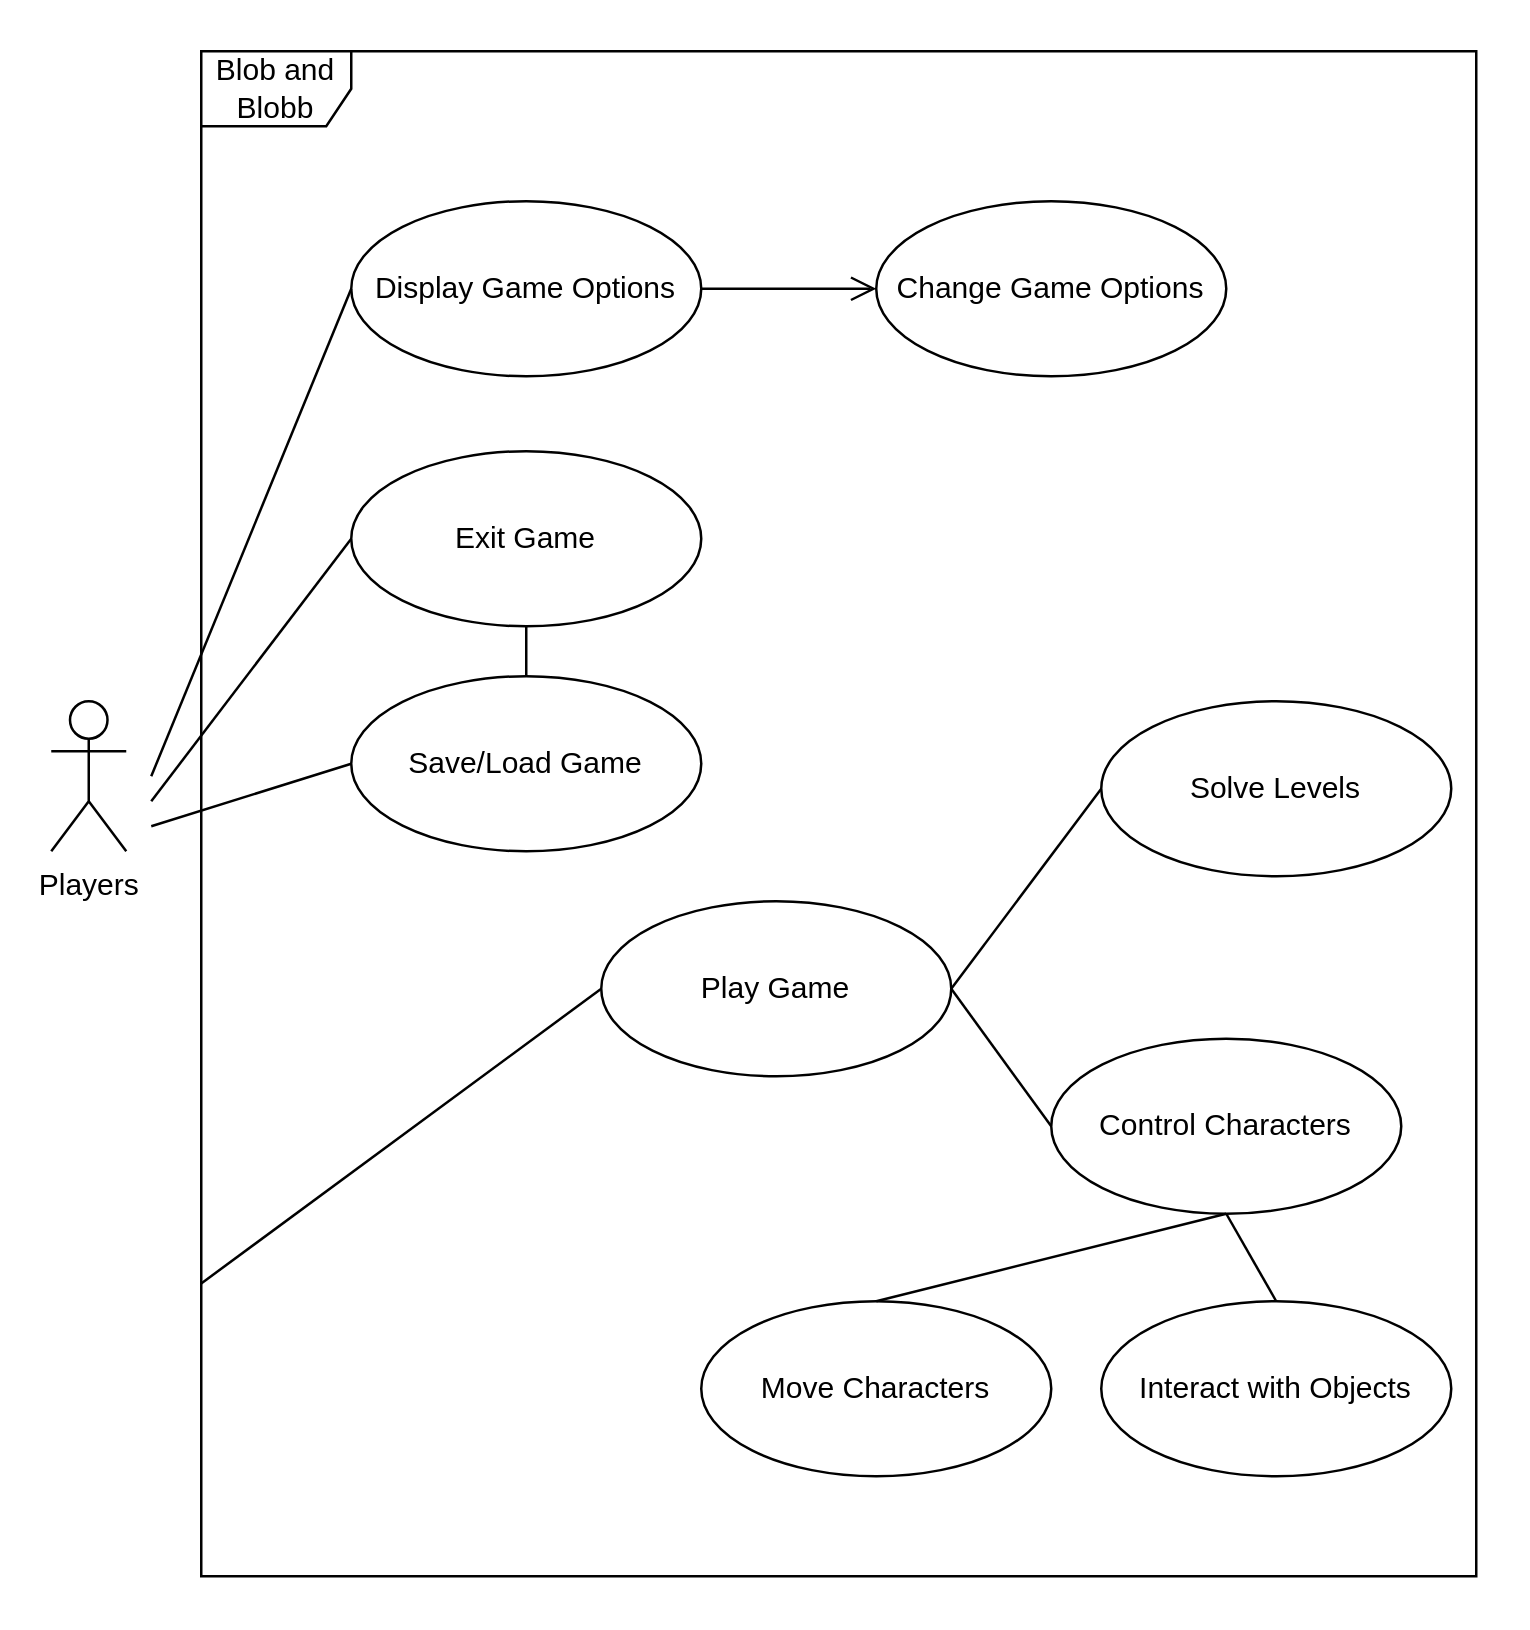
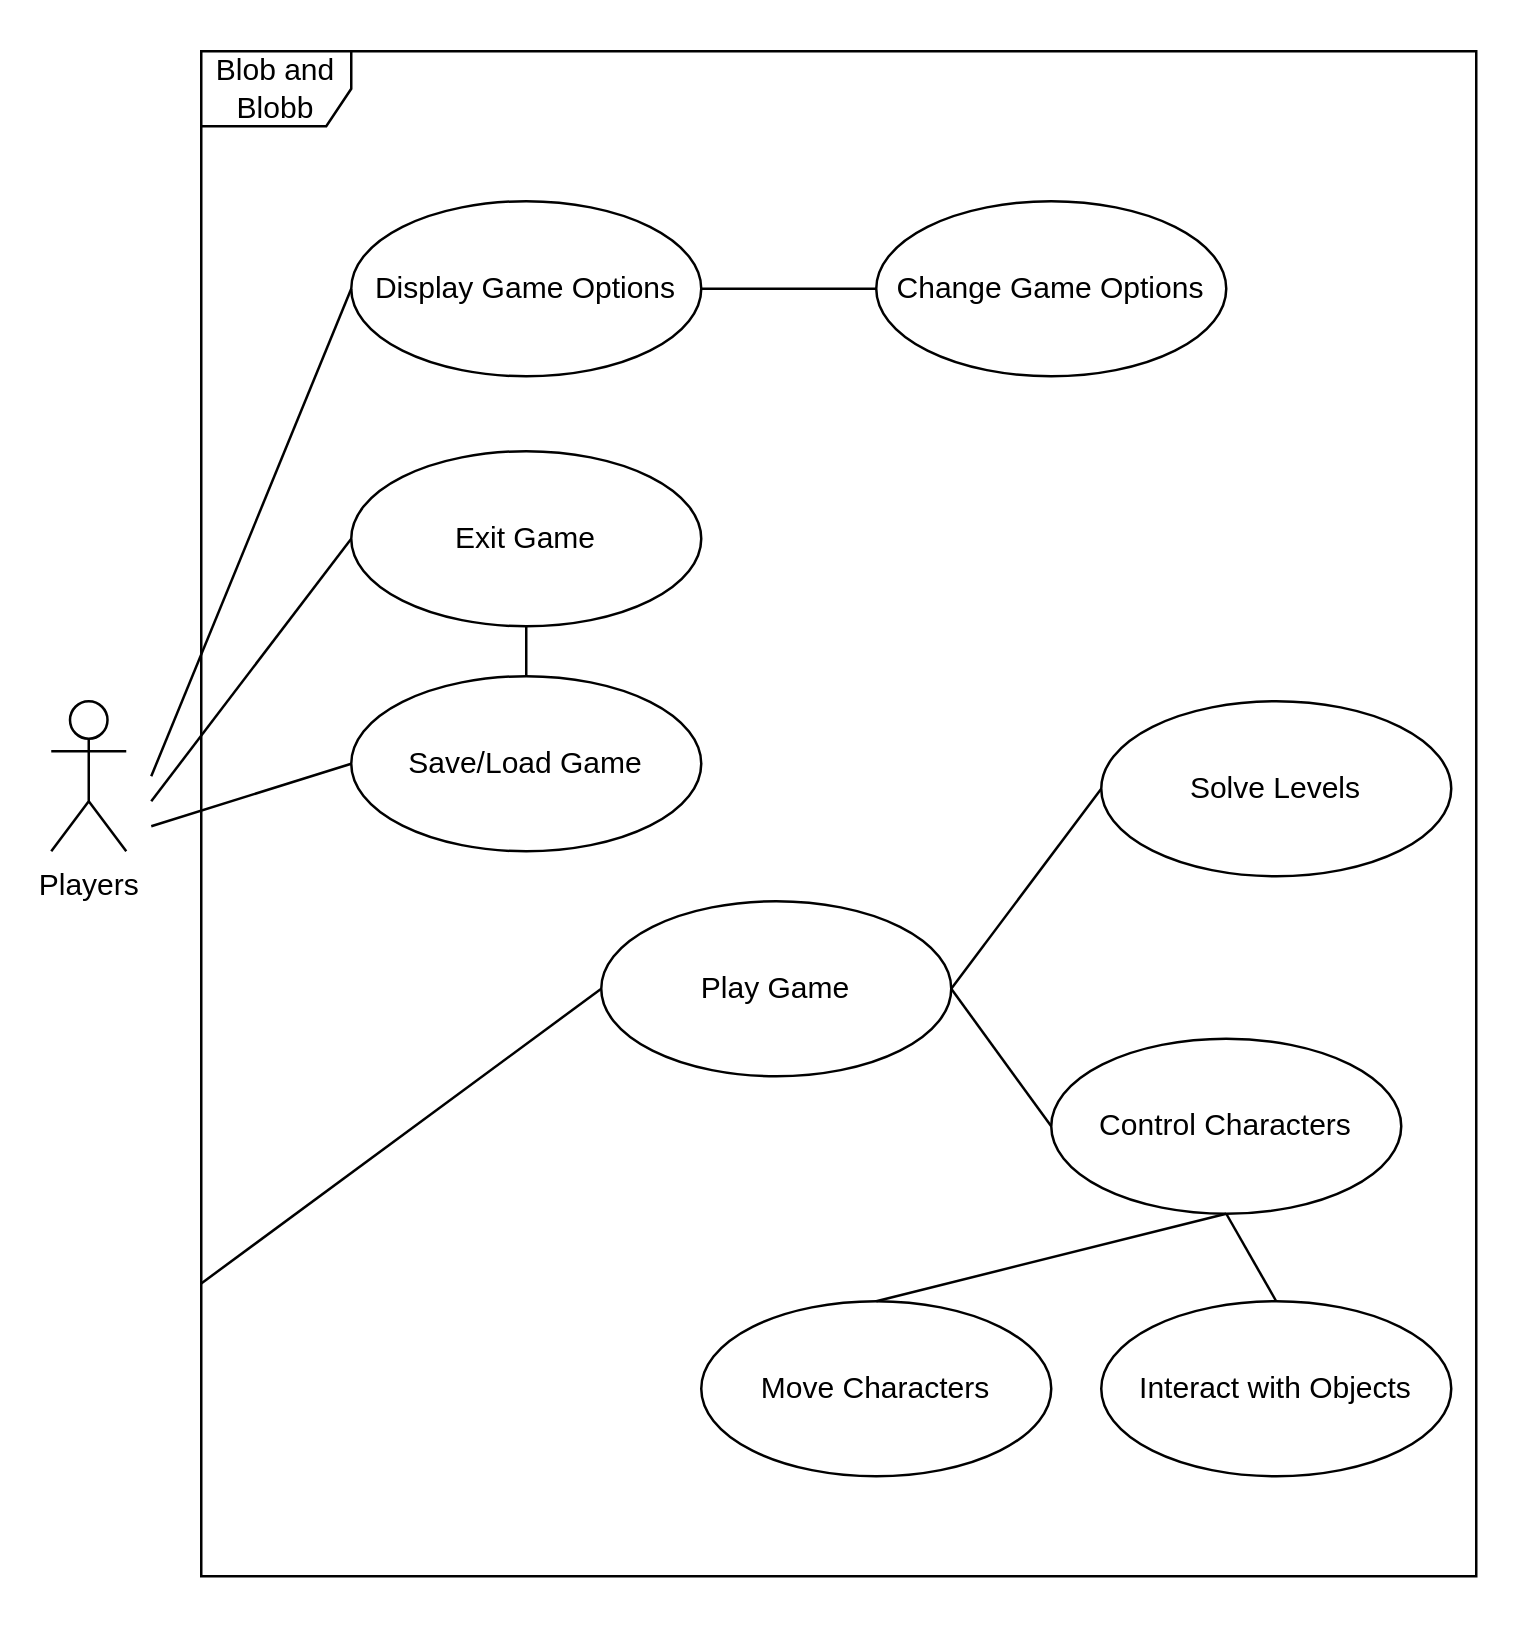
edge "Display Game Options" -> "Change Game Options": arrowhead open -> none
